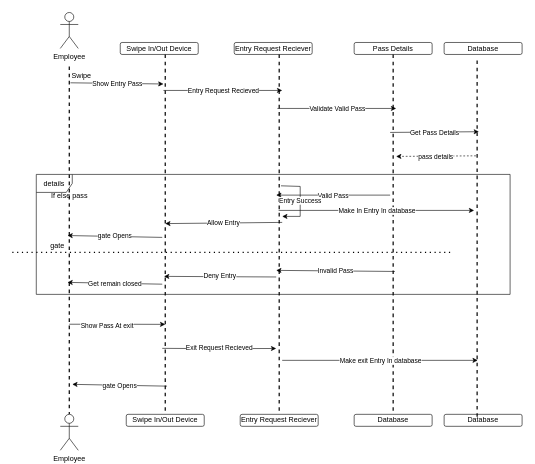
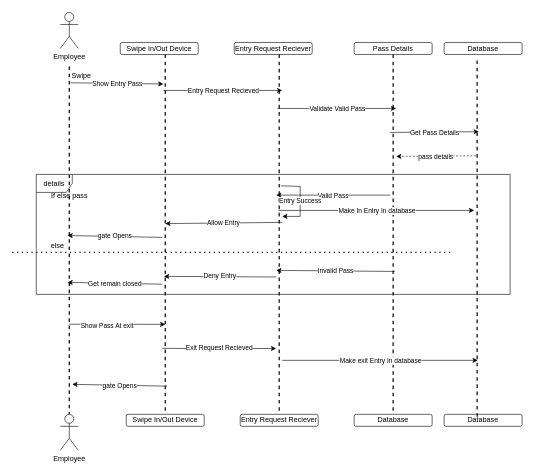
node "gate": label "gate" -> "else"
